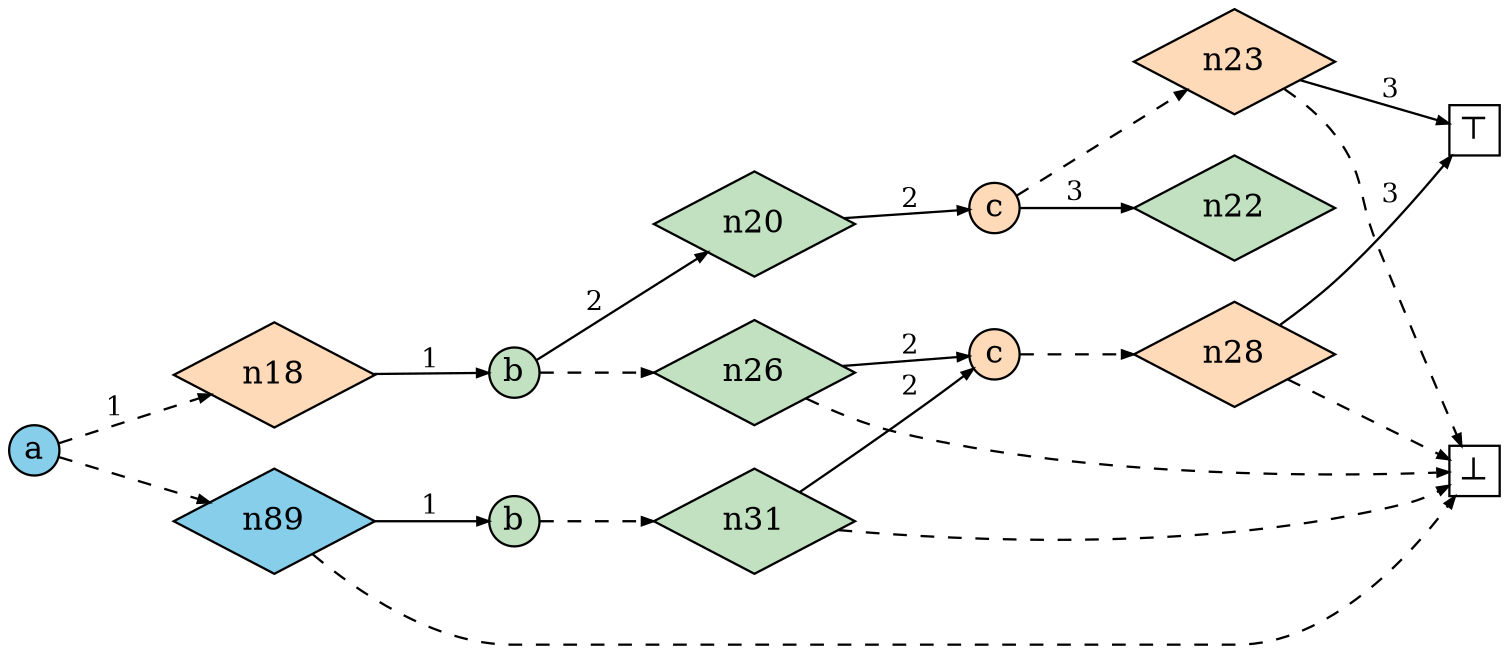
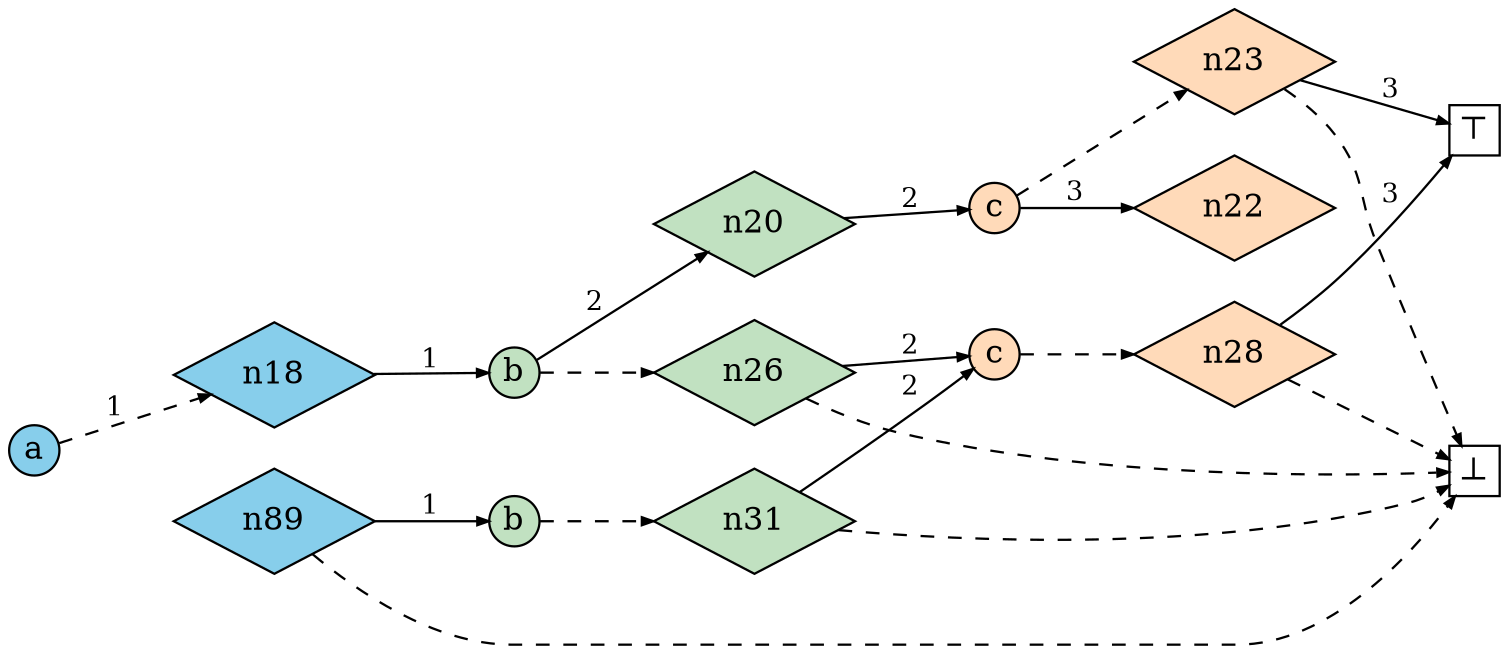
node "n22": fillcolor #c1e1c1 -> peachpuff
node "n18": fillcolor peachpuff -> skyblue
edge "a" -> "n89": removed
